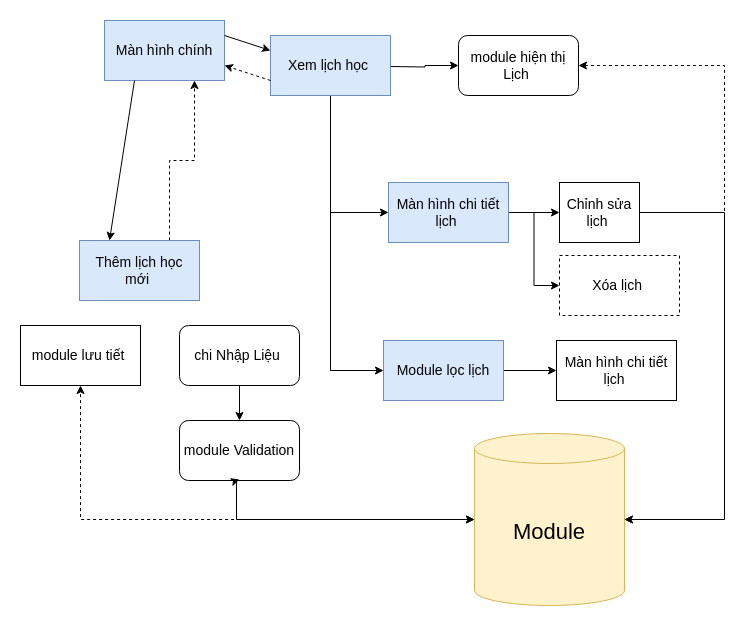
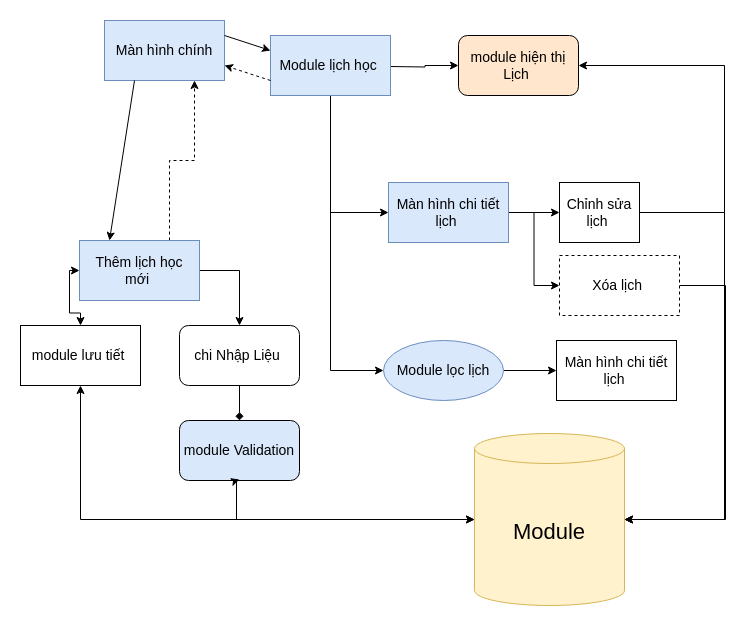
node "Xem lịch học": label "Xem lịch học" -> "Module lịch học"
node "module hiện thị Lịch": fillcolor #ffffff -> #ffe6cc
edge "module hiện thị Lịch" -- "Module": style dashed -> solid
edge "Chỉnh sửa lịch" -> "Module": arrowhead open -> classic
edge "Thêm lịch học mới" -> "chi Nhập Liệu": added
edge "Thêm lịch học mới" -- "module lưu tiết": added
node "Module lọc lịch": shape rectangle -> ellipse
edge "Xóa lịch" -> "Module": added
edge "chi Nhập Liệu" -> "module Validation": arrowhead classic -> diamond
node "module Validation": fillcolor #ffffff -> #dae8fc
edge "module lưu tiết" -- "Module": style dashed -> solid
